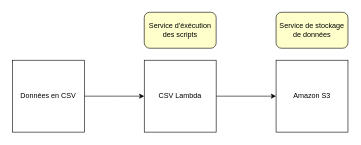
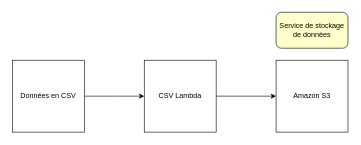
node "Service d'éxécution des scripts": removed
